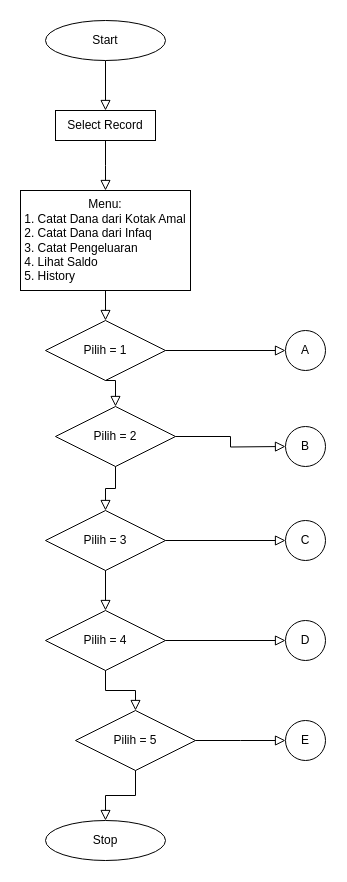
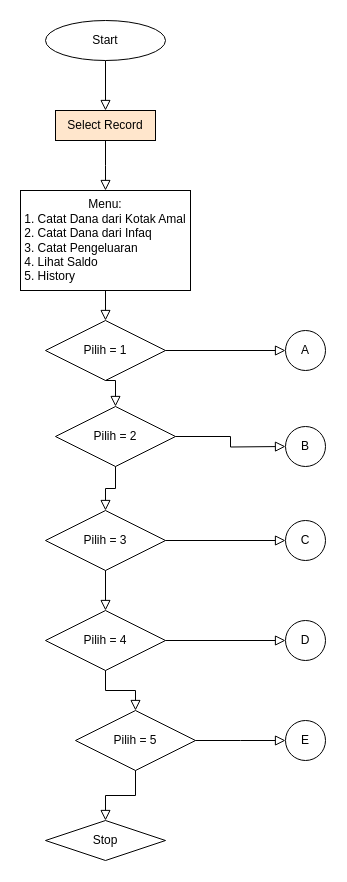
node "Select Record": fillcolor #ffffff -> #ffe6cc
node "Stop": shape ellipse -> diamond
